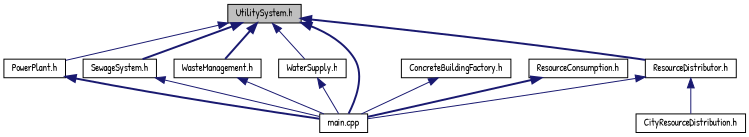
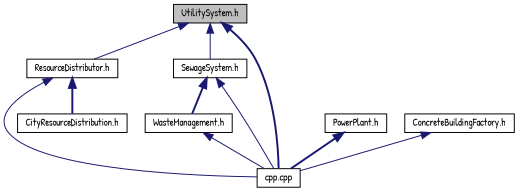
edge "ResourceDistributor.h" -> "UtilitySystem.h": style bold -> solid
edge "PowerPlant.h" -> "UtilitySystem.h": removed
edge "SewageSystem.h" -> "UtilitySystem.h": style bold -> solid
edge "WasteManagement.h" -> "UtilitySystem.h": now "WasteManagement.h" -> "SewageSystem.h"
node "WaterSupply.h": removed
node "ResourceConsumption.h": removed
edge "CityResourceDistribution.h" -> "ResourceDistributor.h": style solid -> bold
node "main.cpp": label "main.cpp" -> "cpp.cpp"
